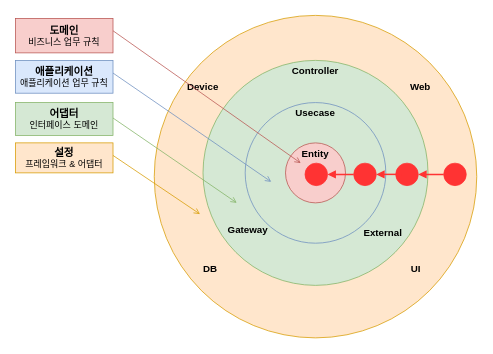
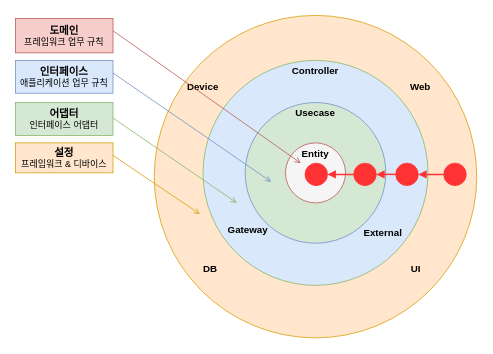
node "도메인 비즈니스 업무 규칙": label "도메인 비즈니스 업무 규칙" -> "도메인 프레임워크 업무 규칙"
node "Controller": fillcolor #d5e8d4 -> #dae8fc
node "애플리케이션 애플리케이션 업무 규칙": label "애플리케이션 애플리케이션 업무 규칙" -> "인터페이스 애플리케이션 업무 규칙"
node "어댑터 인터페이스 도메인": label "어댑터 인터페이스 도메인" -> "어댑터 인터페이스 어댑터"
node "Entity": fillcolor #f8cecc -> #f5f5f5
node "설정 프레임워크 & 어댑터": label "설정 프레임워크 & 어댑터" -> "설정 프레임워크 & 디바이스"
